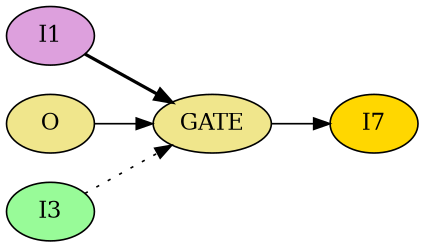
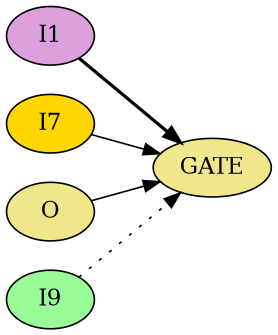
edge "GATE" -> "I7": reversed
node "I3": label "I3" -> "I9"
